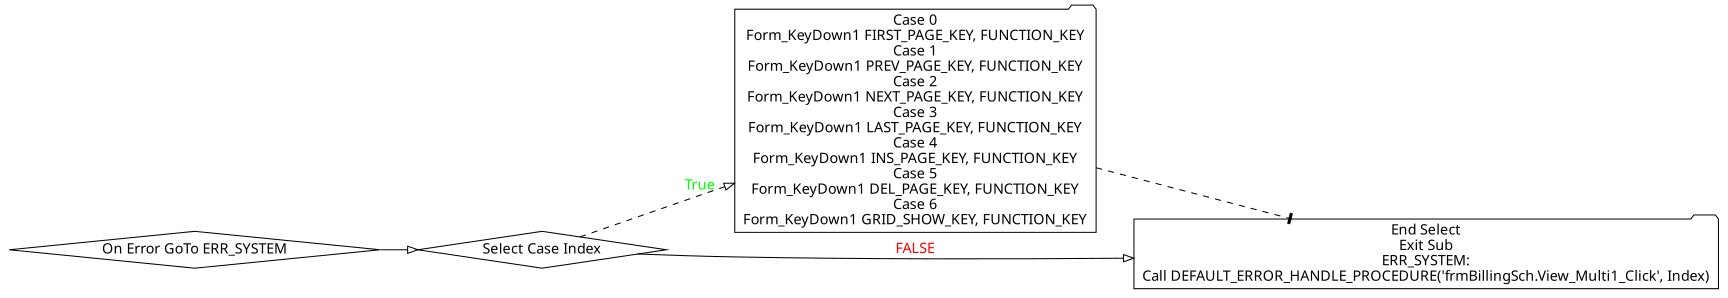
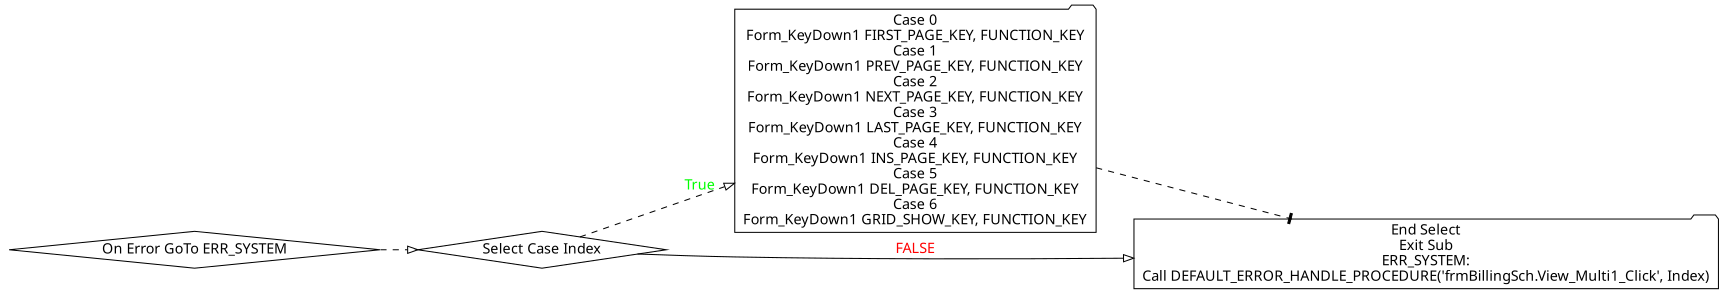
edge "On Error GoTo ERR_SYSTEM" -> "Select Case Index": style solid -> dashed
